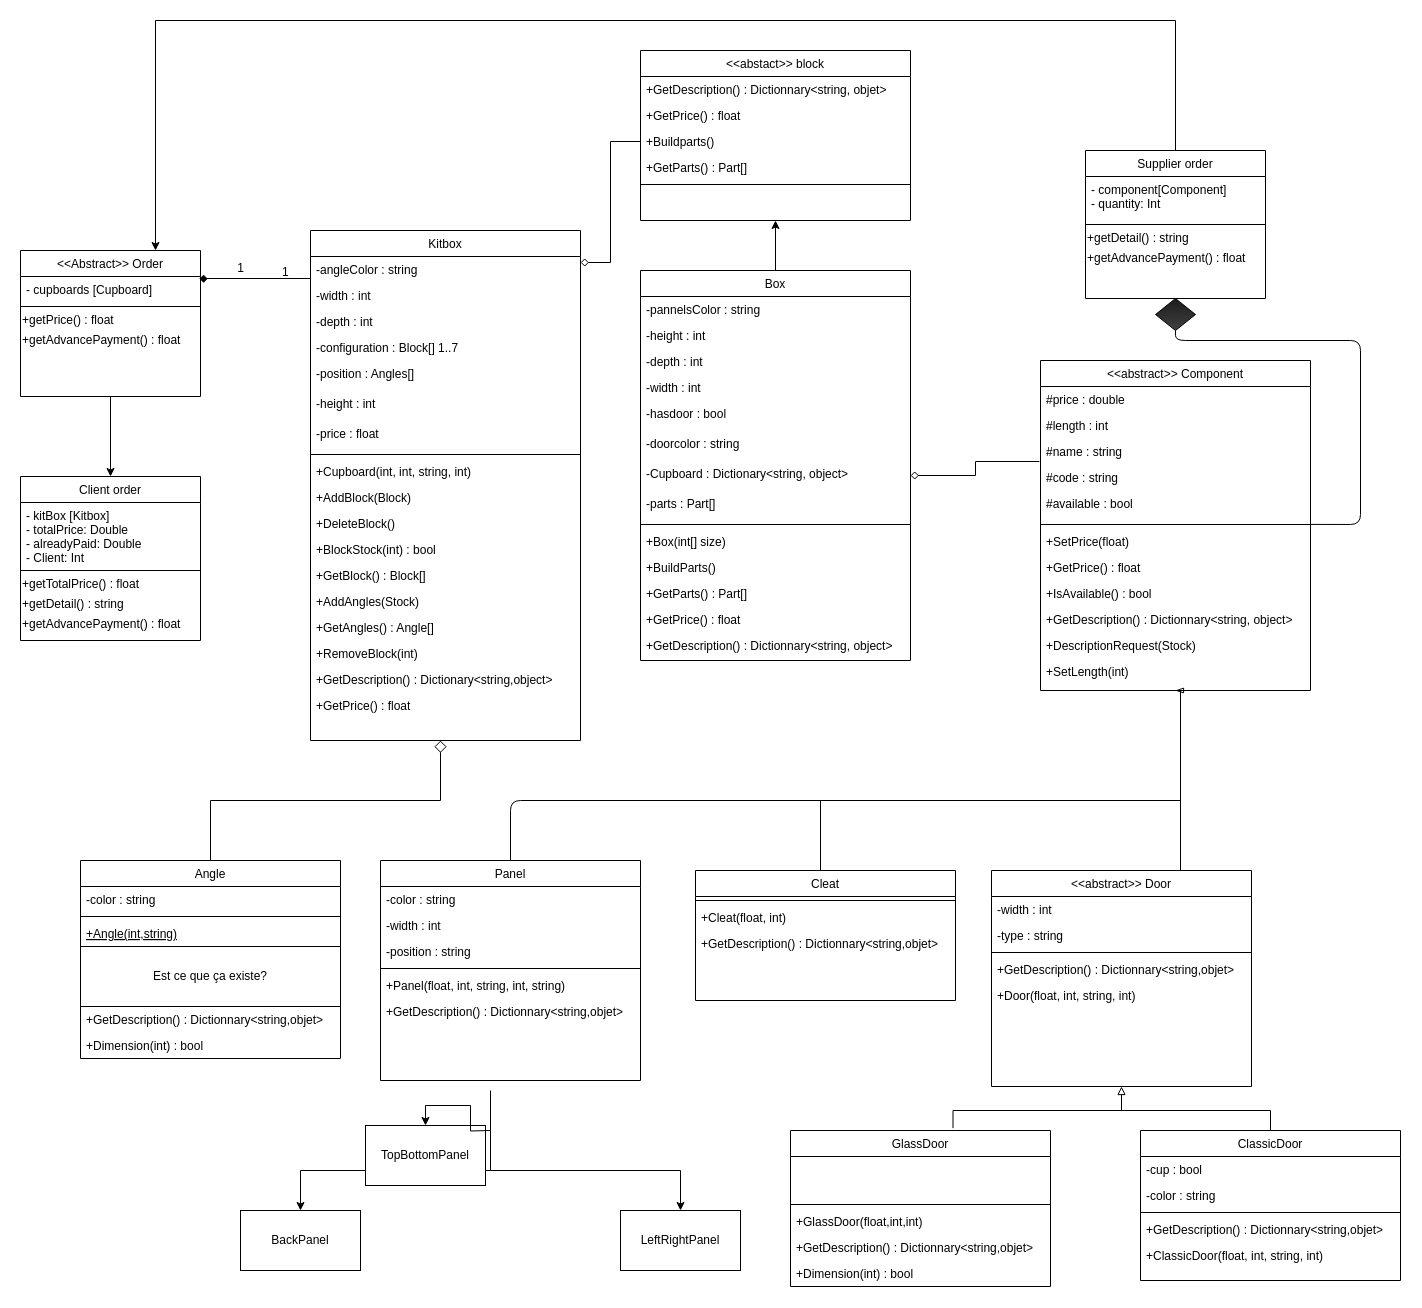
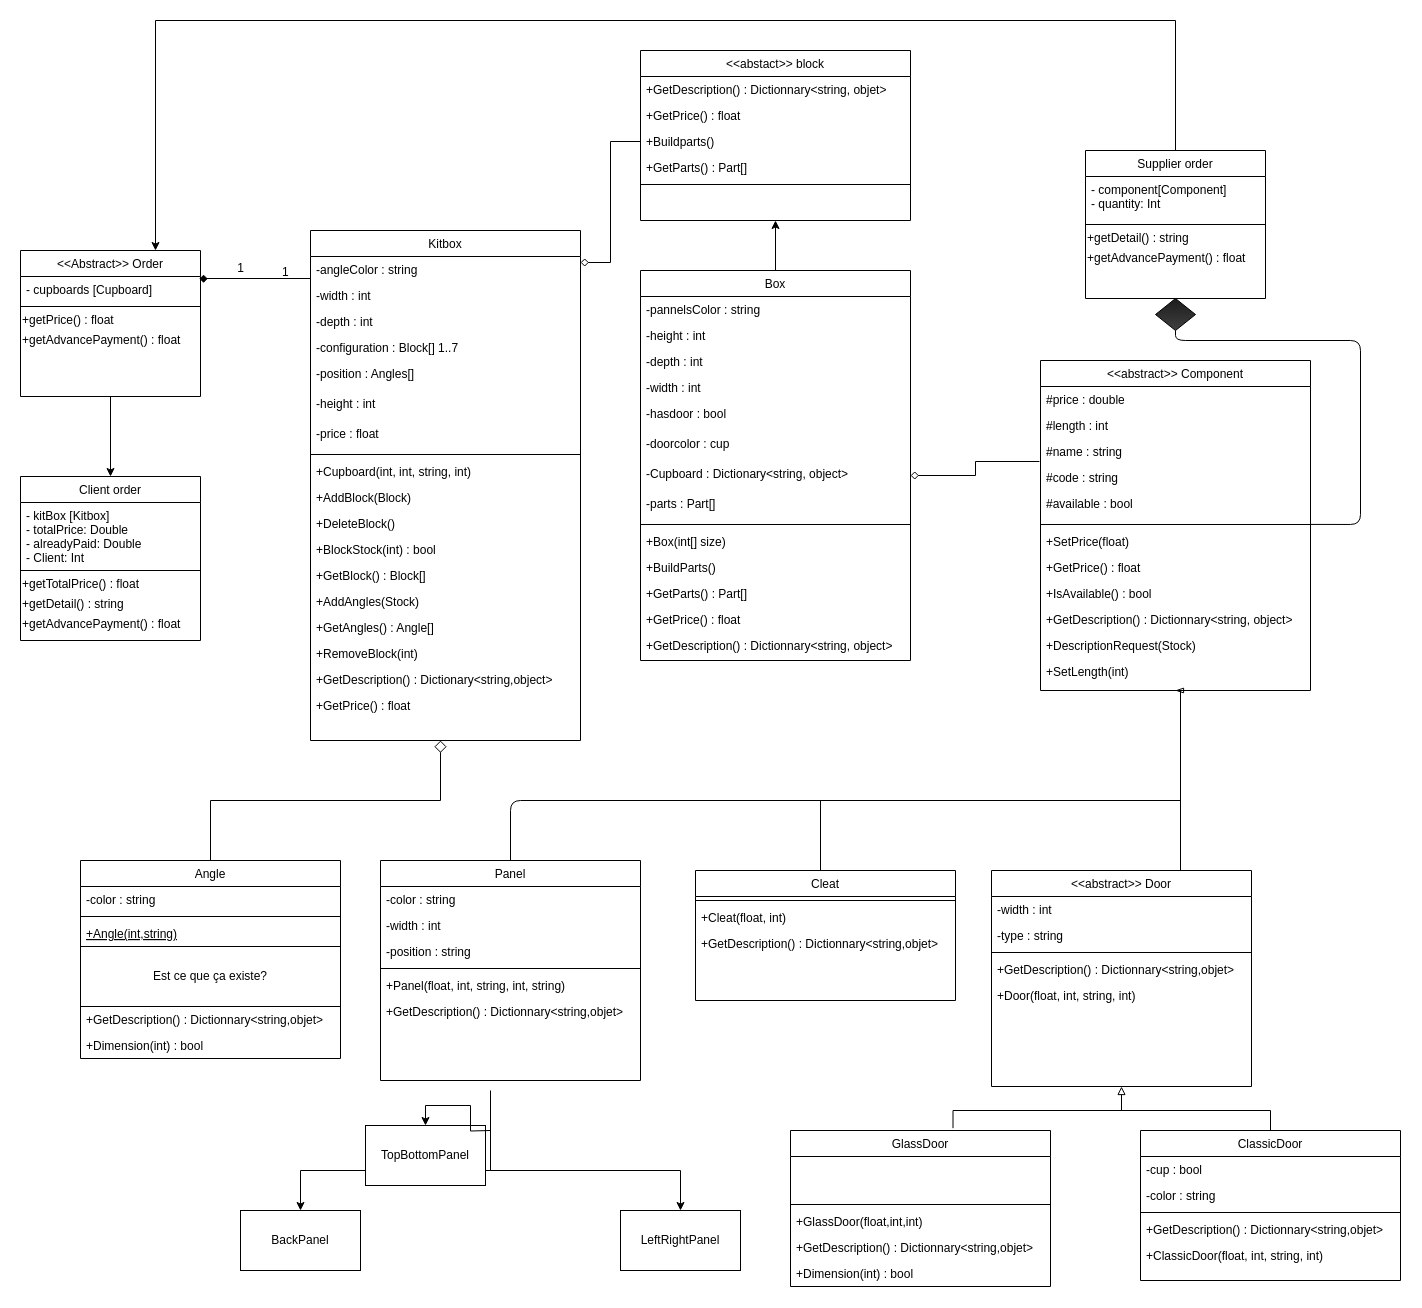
node "-doorcolor : string": label "-doorcolor : string" -> "-doorcolor : cup"
